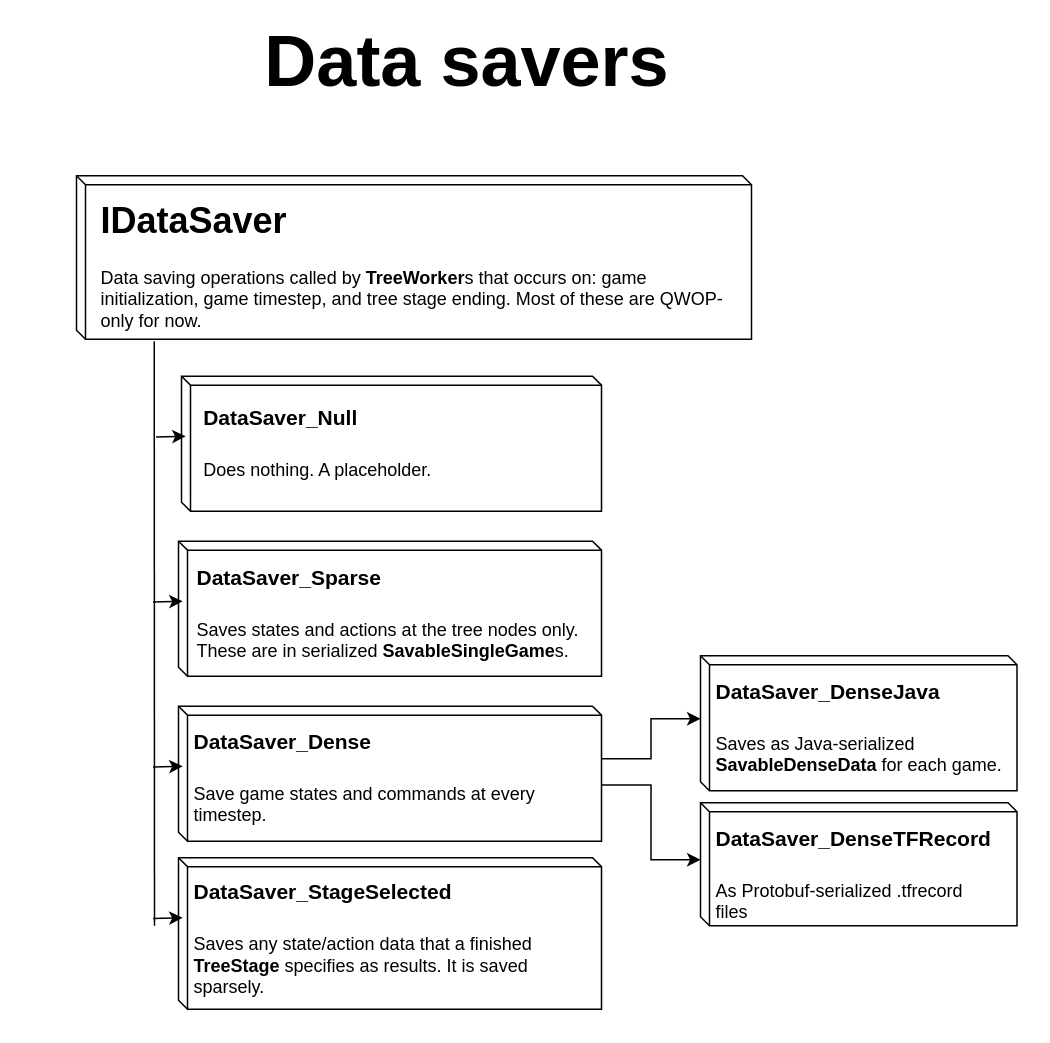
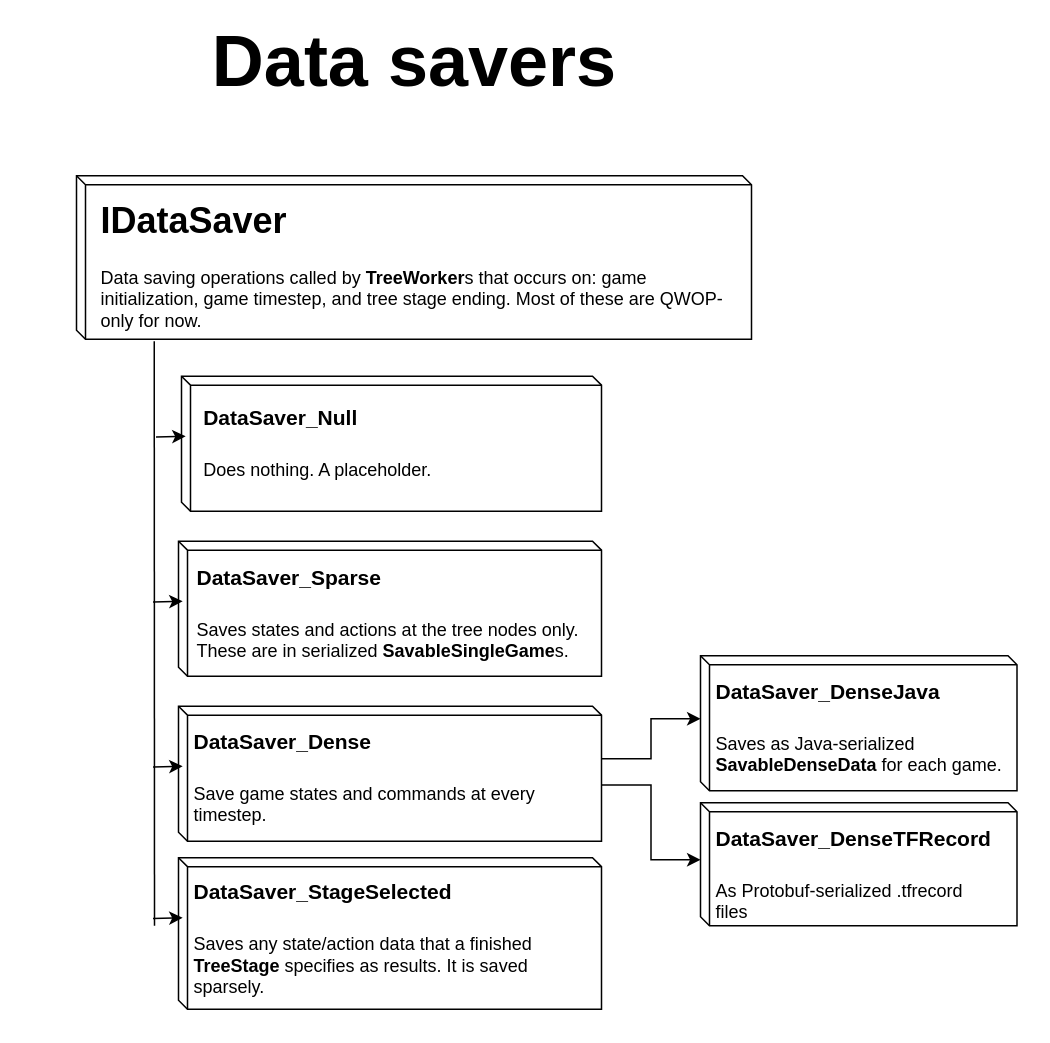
node "Data savers": moved (467, 61) -> (414, 61)
